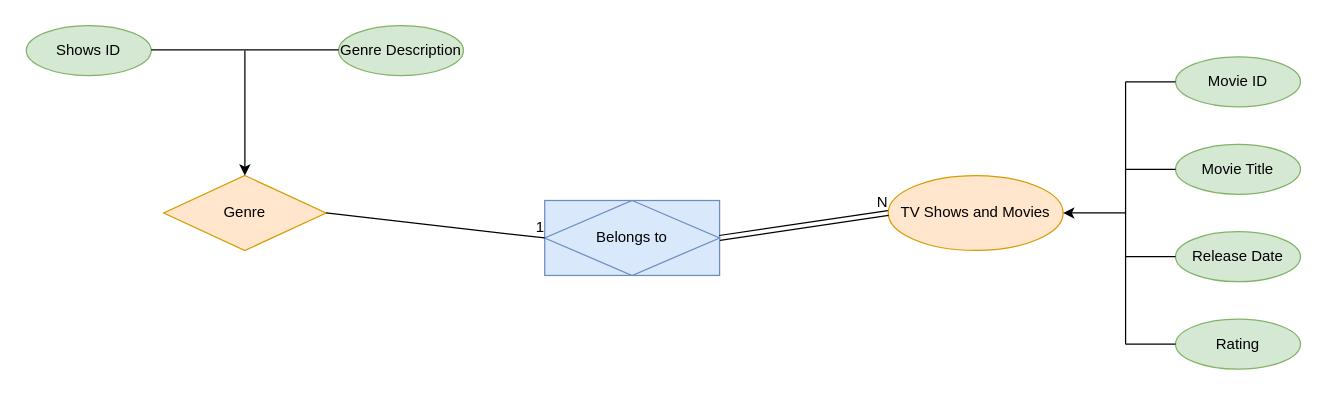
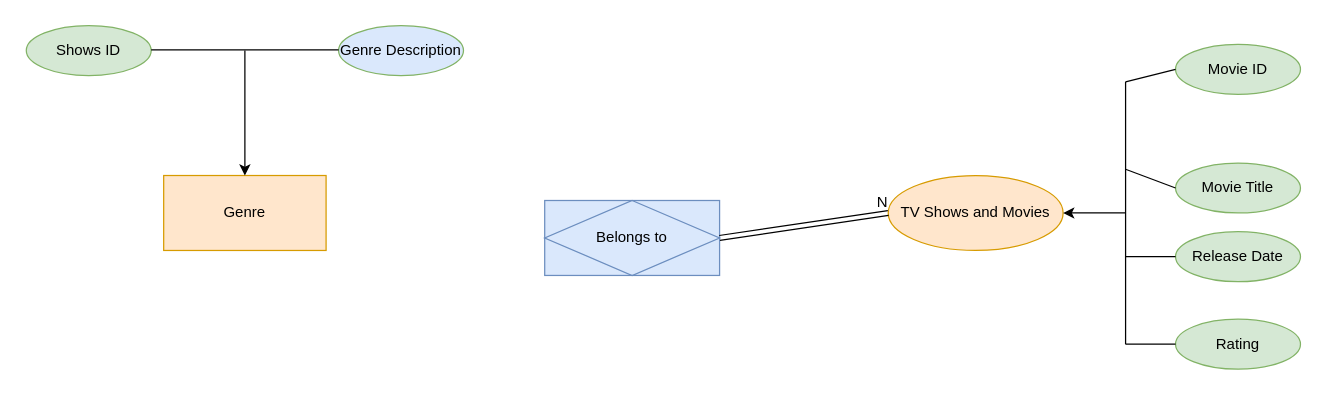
node "Genre Description": fillcolor #d5e8d4 -> #dae8fc
node "Movie ID": moved (1238, 82) -> (1238, 69)
node "Movie Title": moved (1238, 169) -> (1238, 188)
node "Genre": shape diamond -> rectangle
edge "Genre" -- "Belongs to": removed, label "1"
